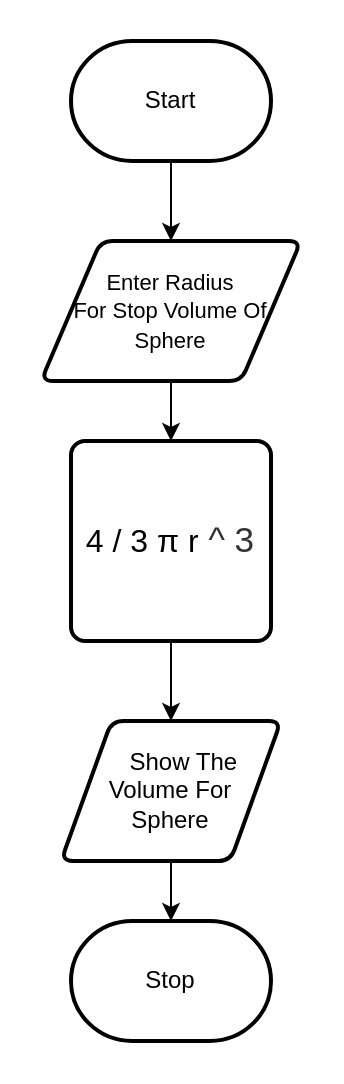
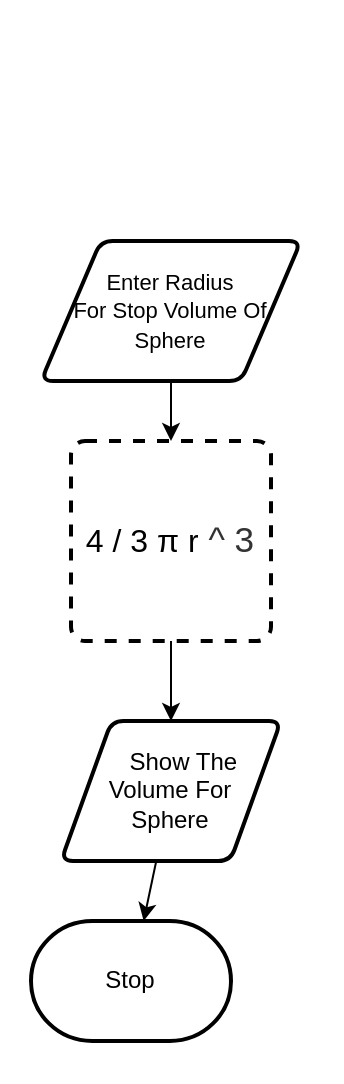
node "Start": removed
edge "Start" -> "Enter Radius For Stop Volume Of Sphere": removed
node "4 / 3 π r ^ 3": style solid -> dashed
node "Stop": moved (171, 981) -> (131, 981)
